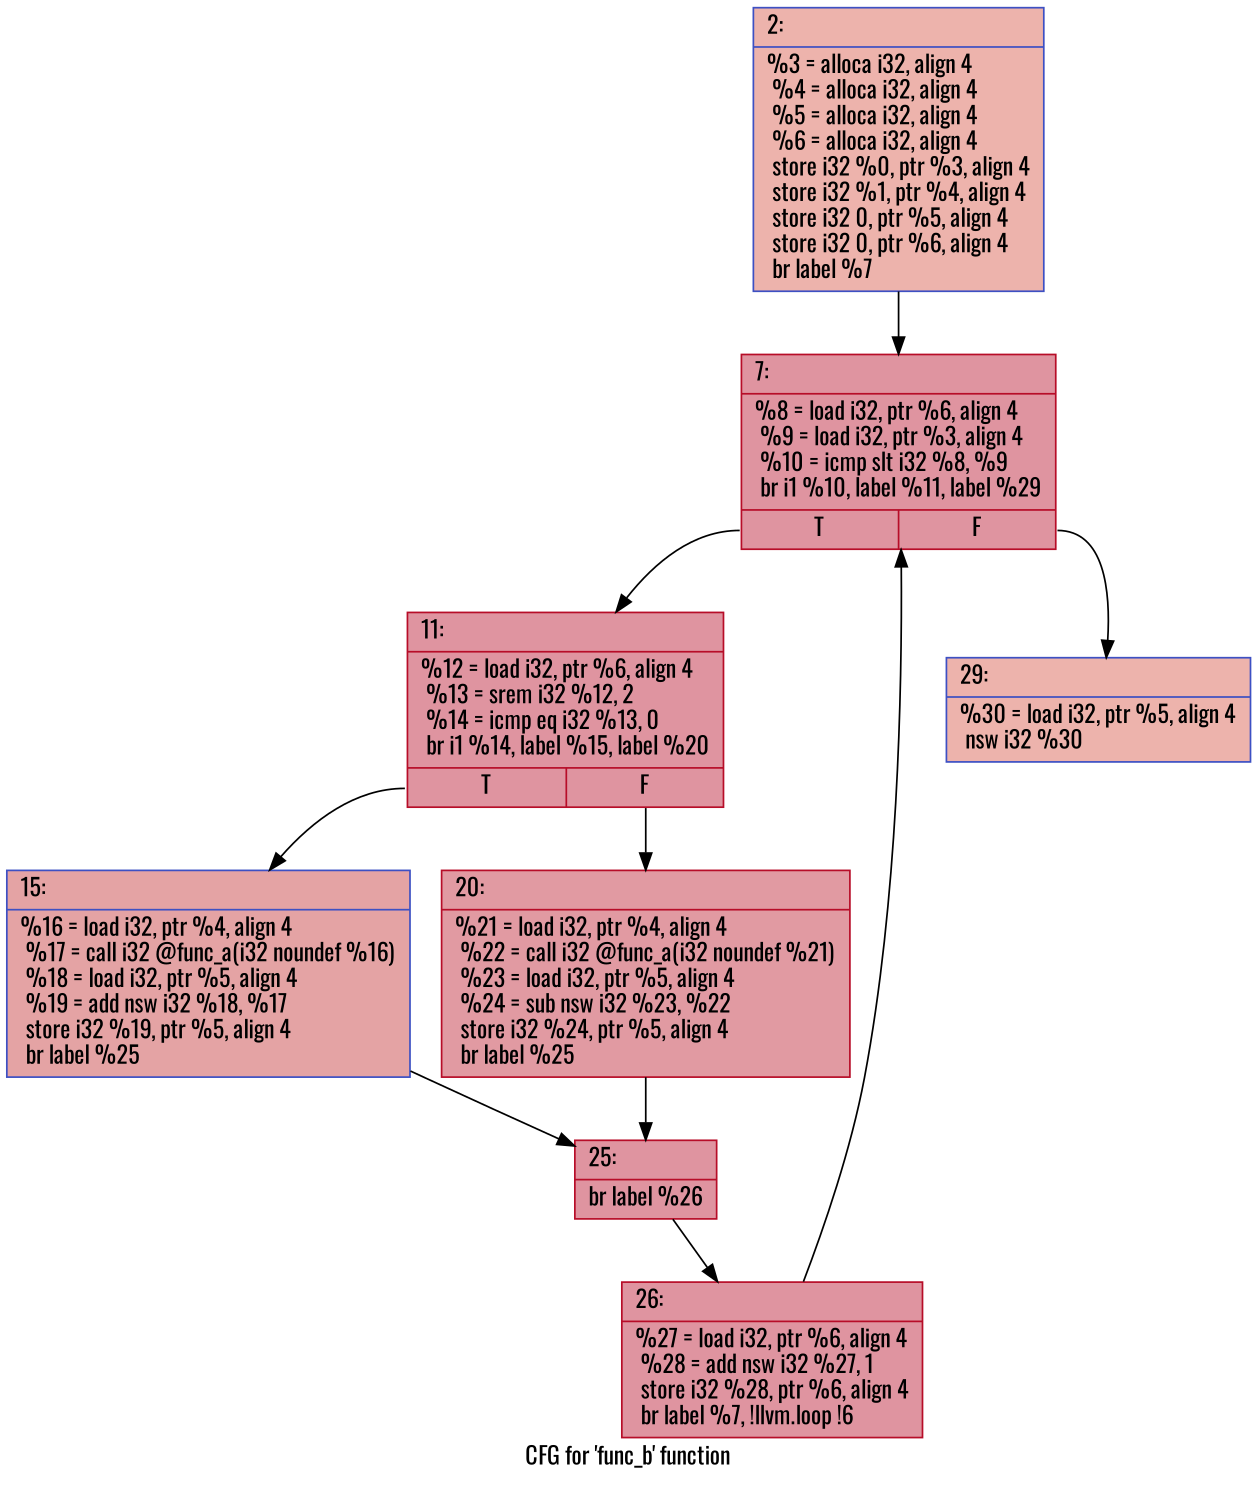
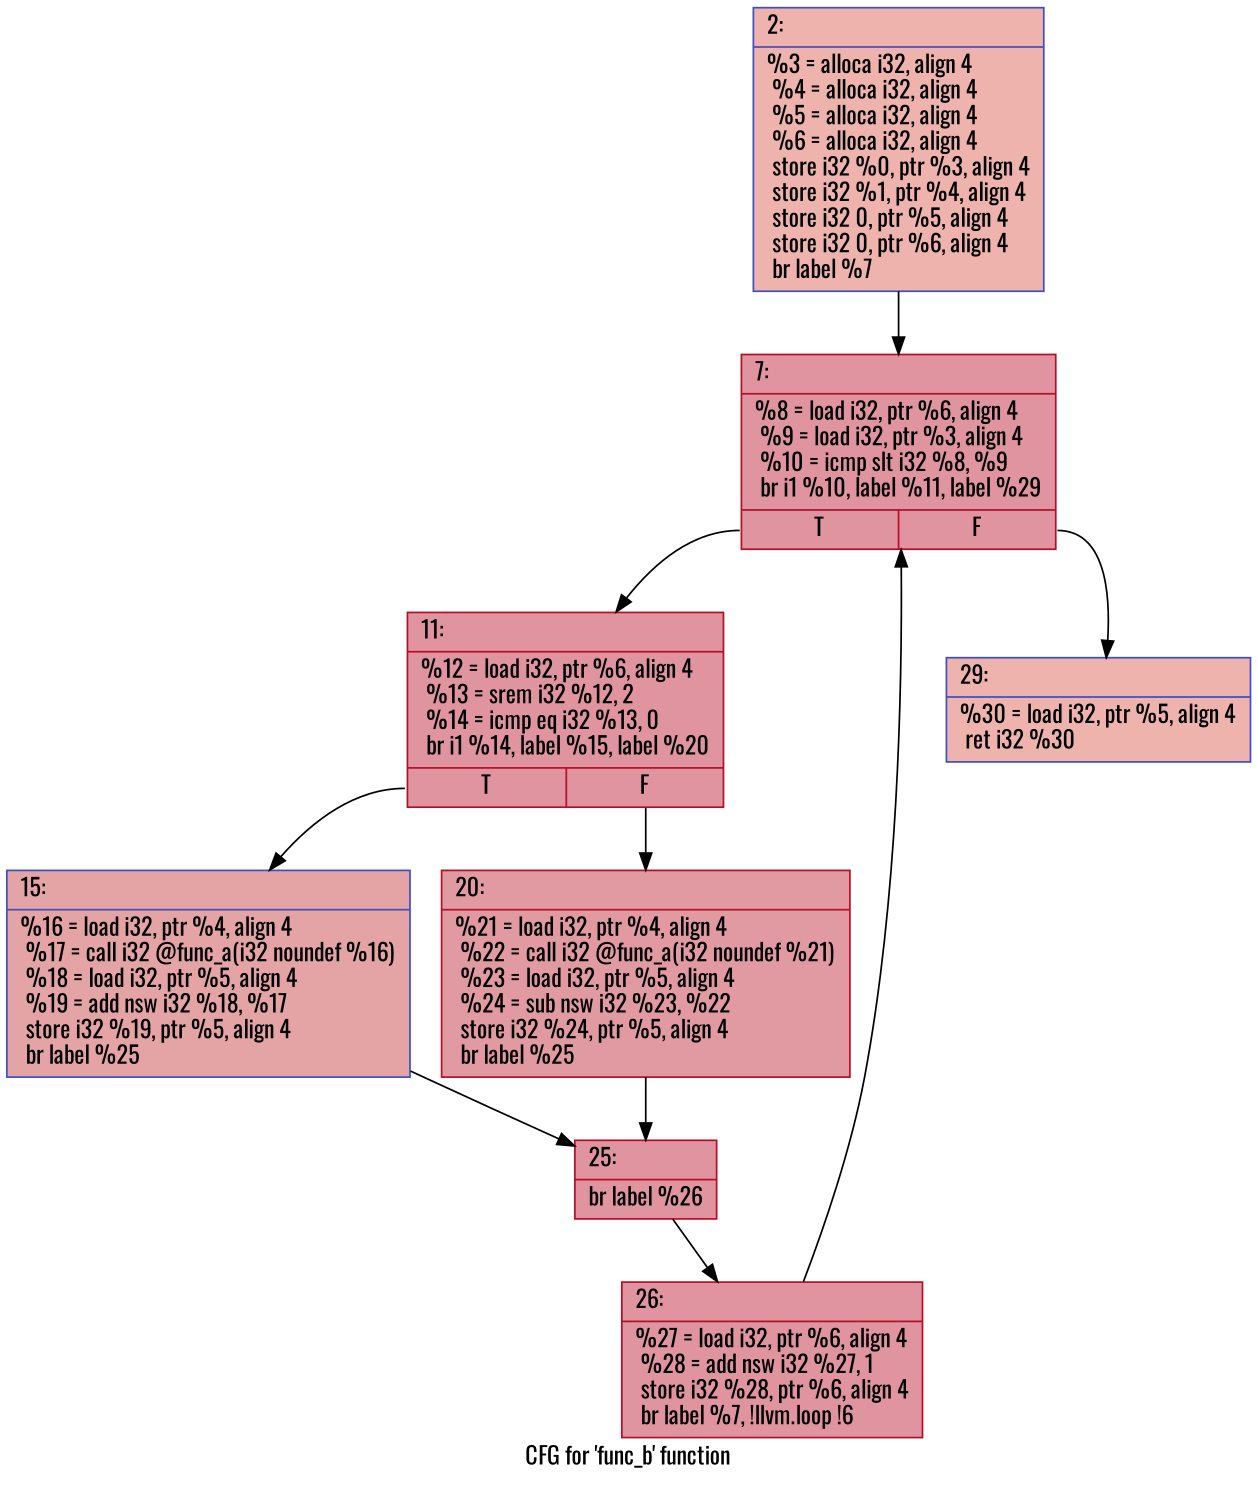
node "29:": text "nsw i32 %30" -> "ret i32 %30"
